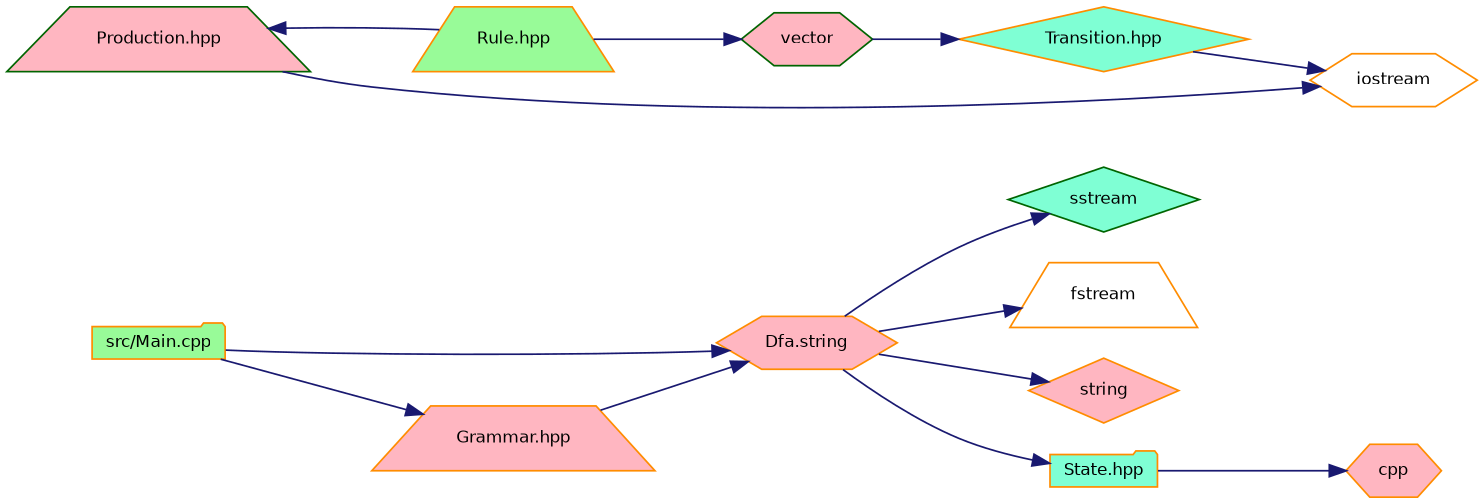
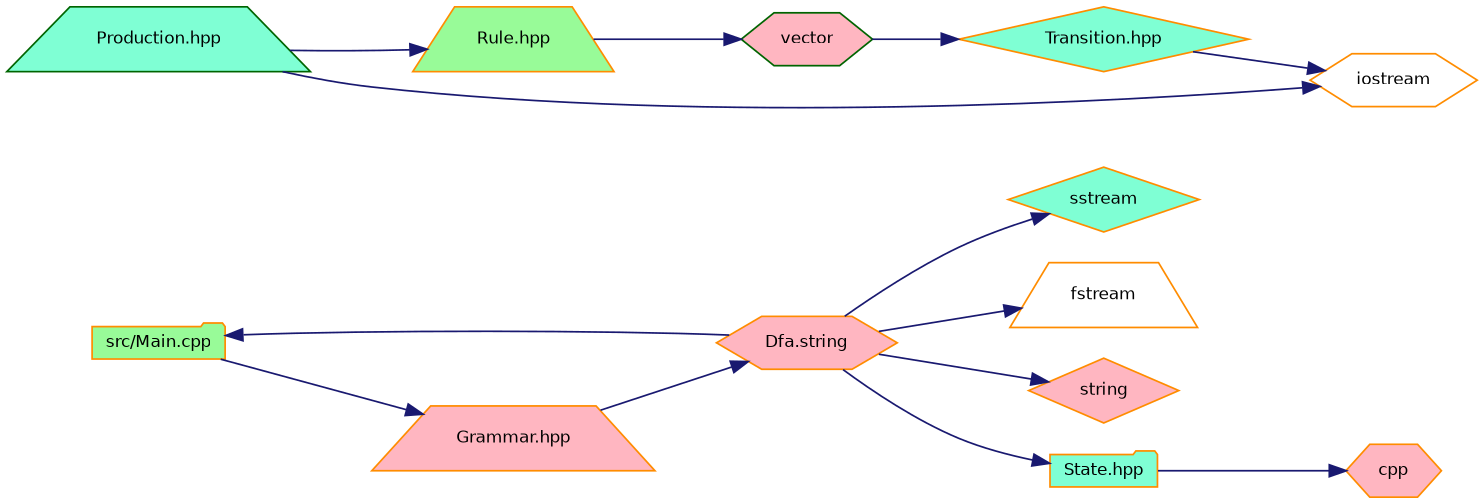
edge "Rule.hpp" -> "Production.hpp": reversed
node "Production.hpp": fillcolor lightpink -> aquamarine
node "sstream": color darkgreen -> darkorange
edge "src/Main.cpp" -> "Dfa.string": reversed
